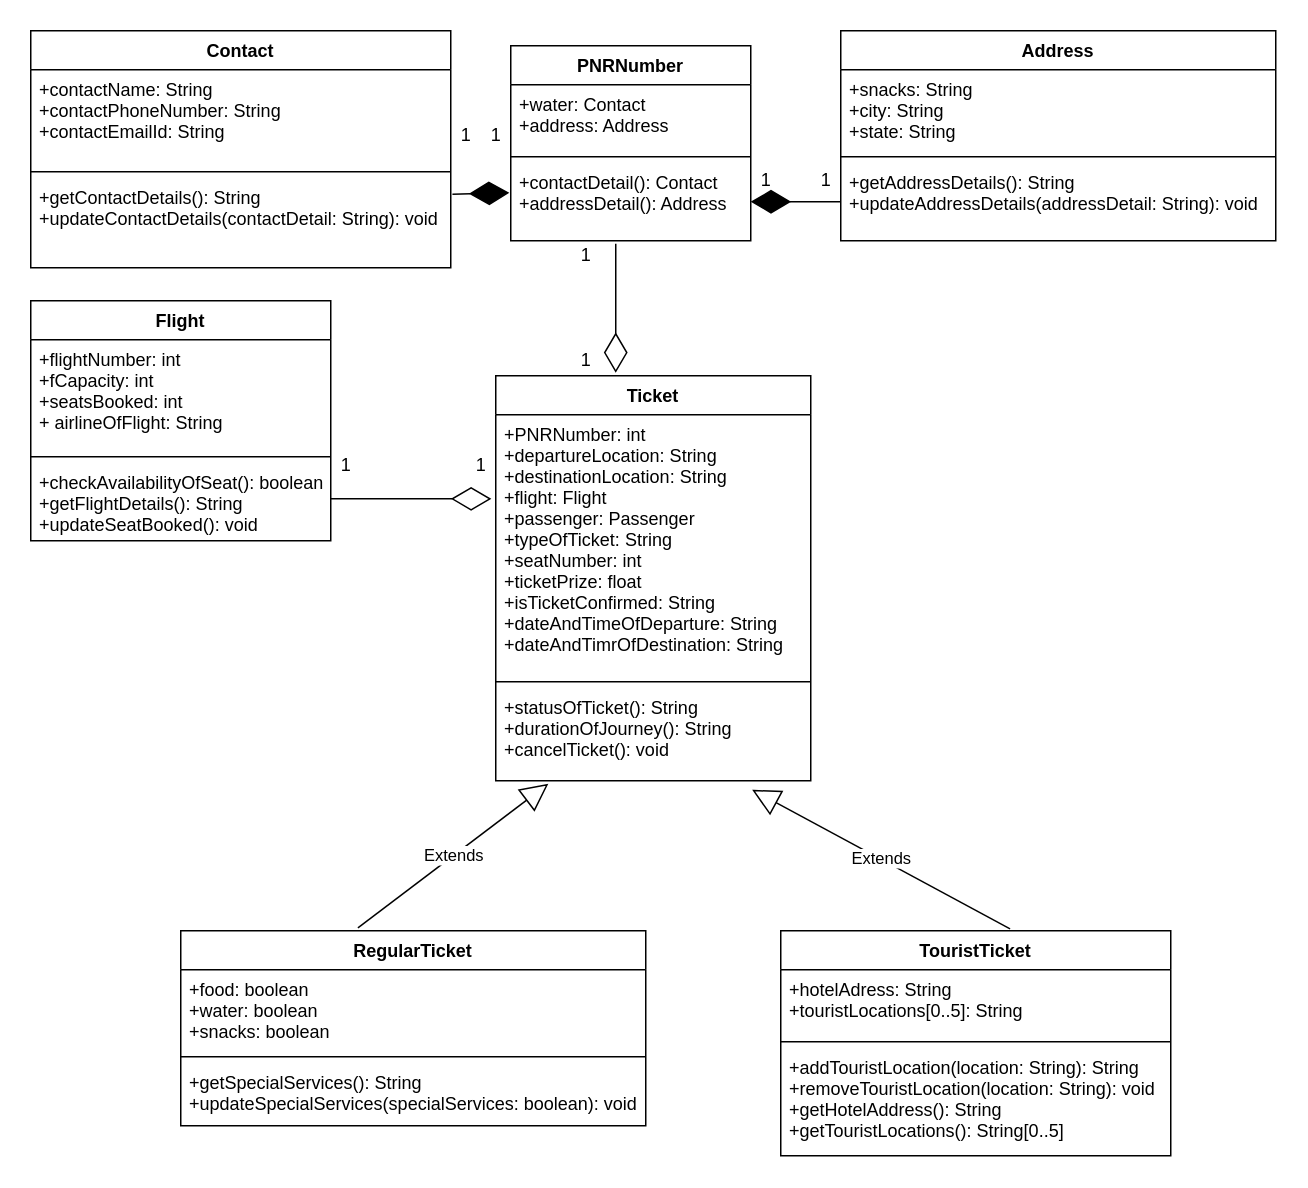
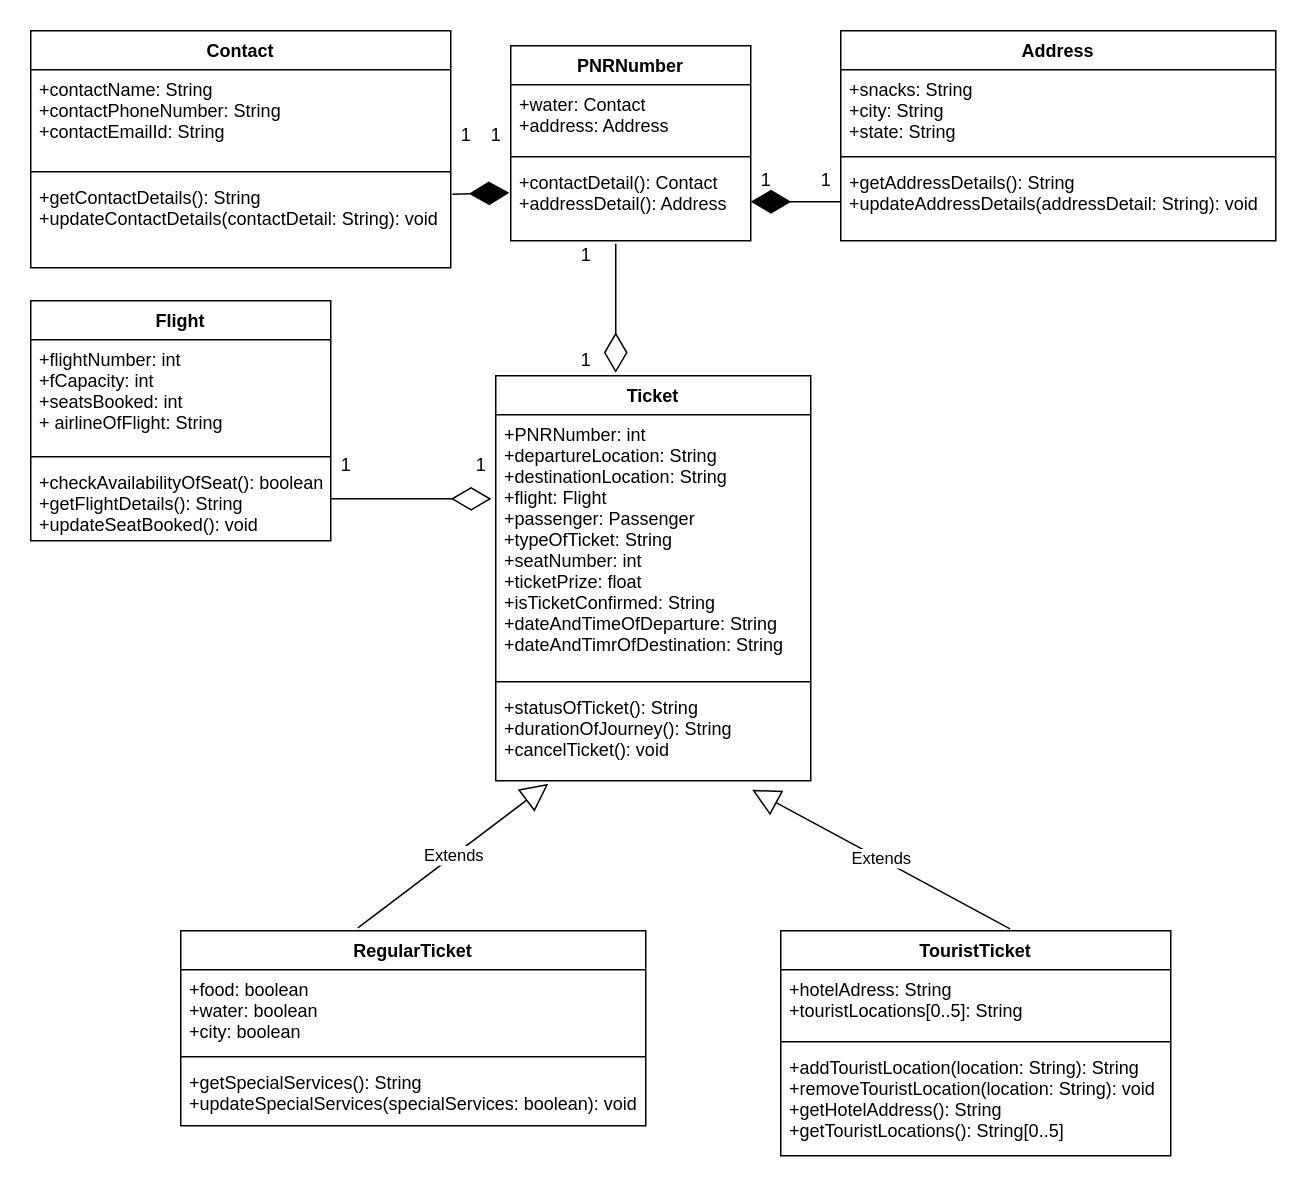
node "+food: boolean +water: boolean +snacks: boolean": label "+food: boolean +water: boolean +snacks: boolean" -> "+food: boolean +water: boolean +city: boolean"
